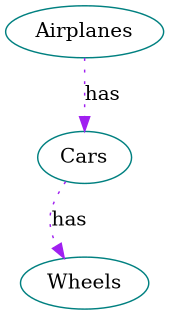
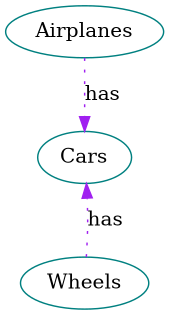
edge "Cars" -> "Wheels": reversed
